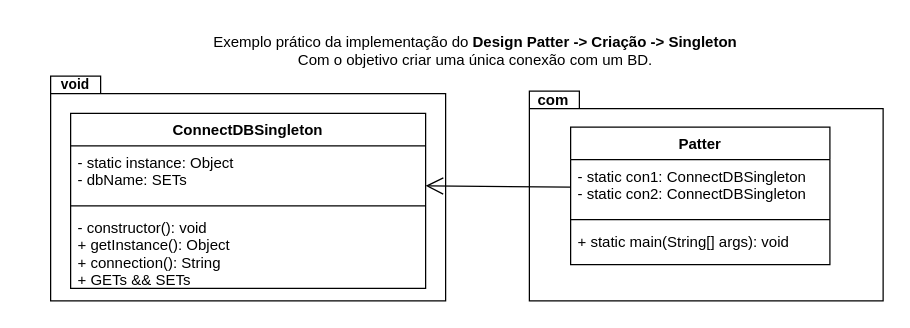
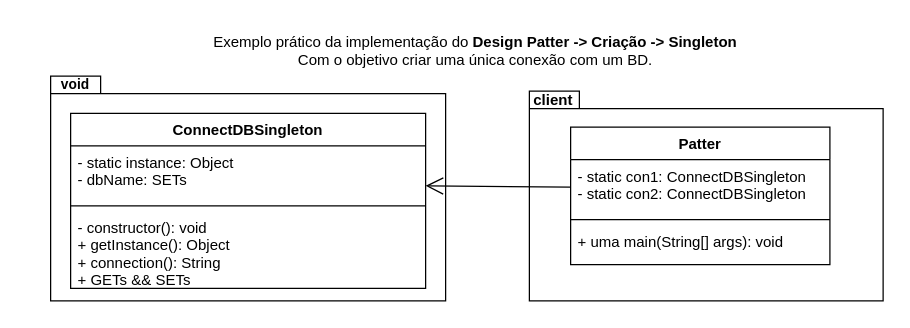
node "com": label "com" -> "client"
node "+ static main(String[] args): void": label "+ static main(String[] args): void" -> "+ uma main(String[] args): void"
